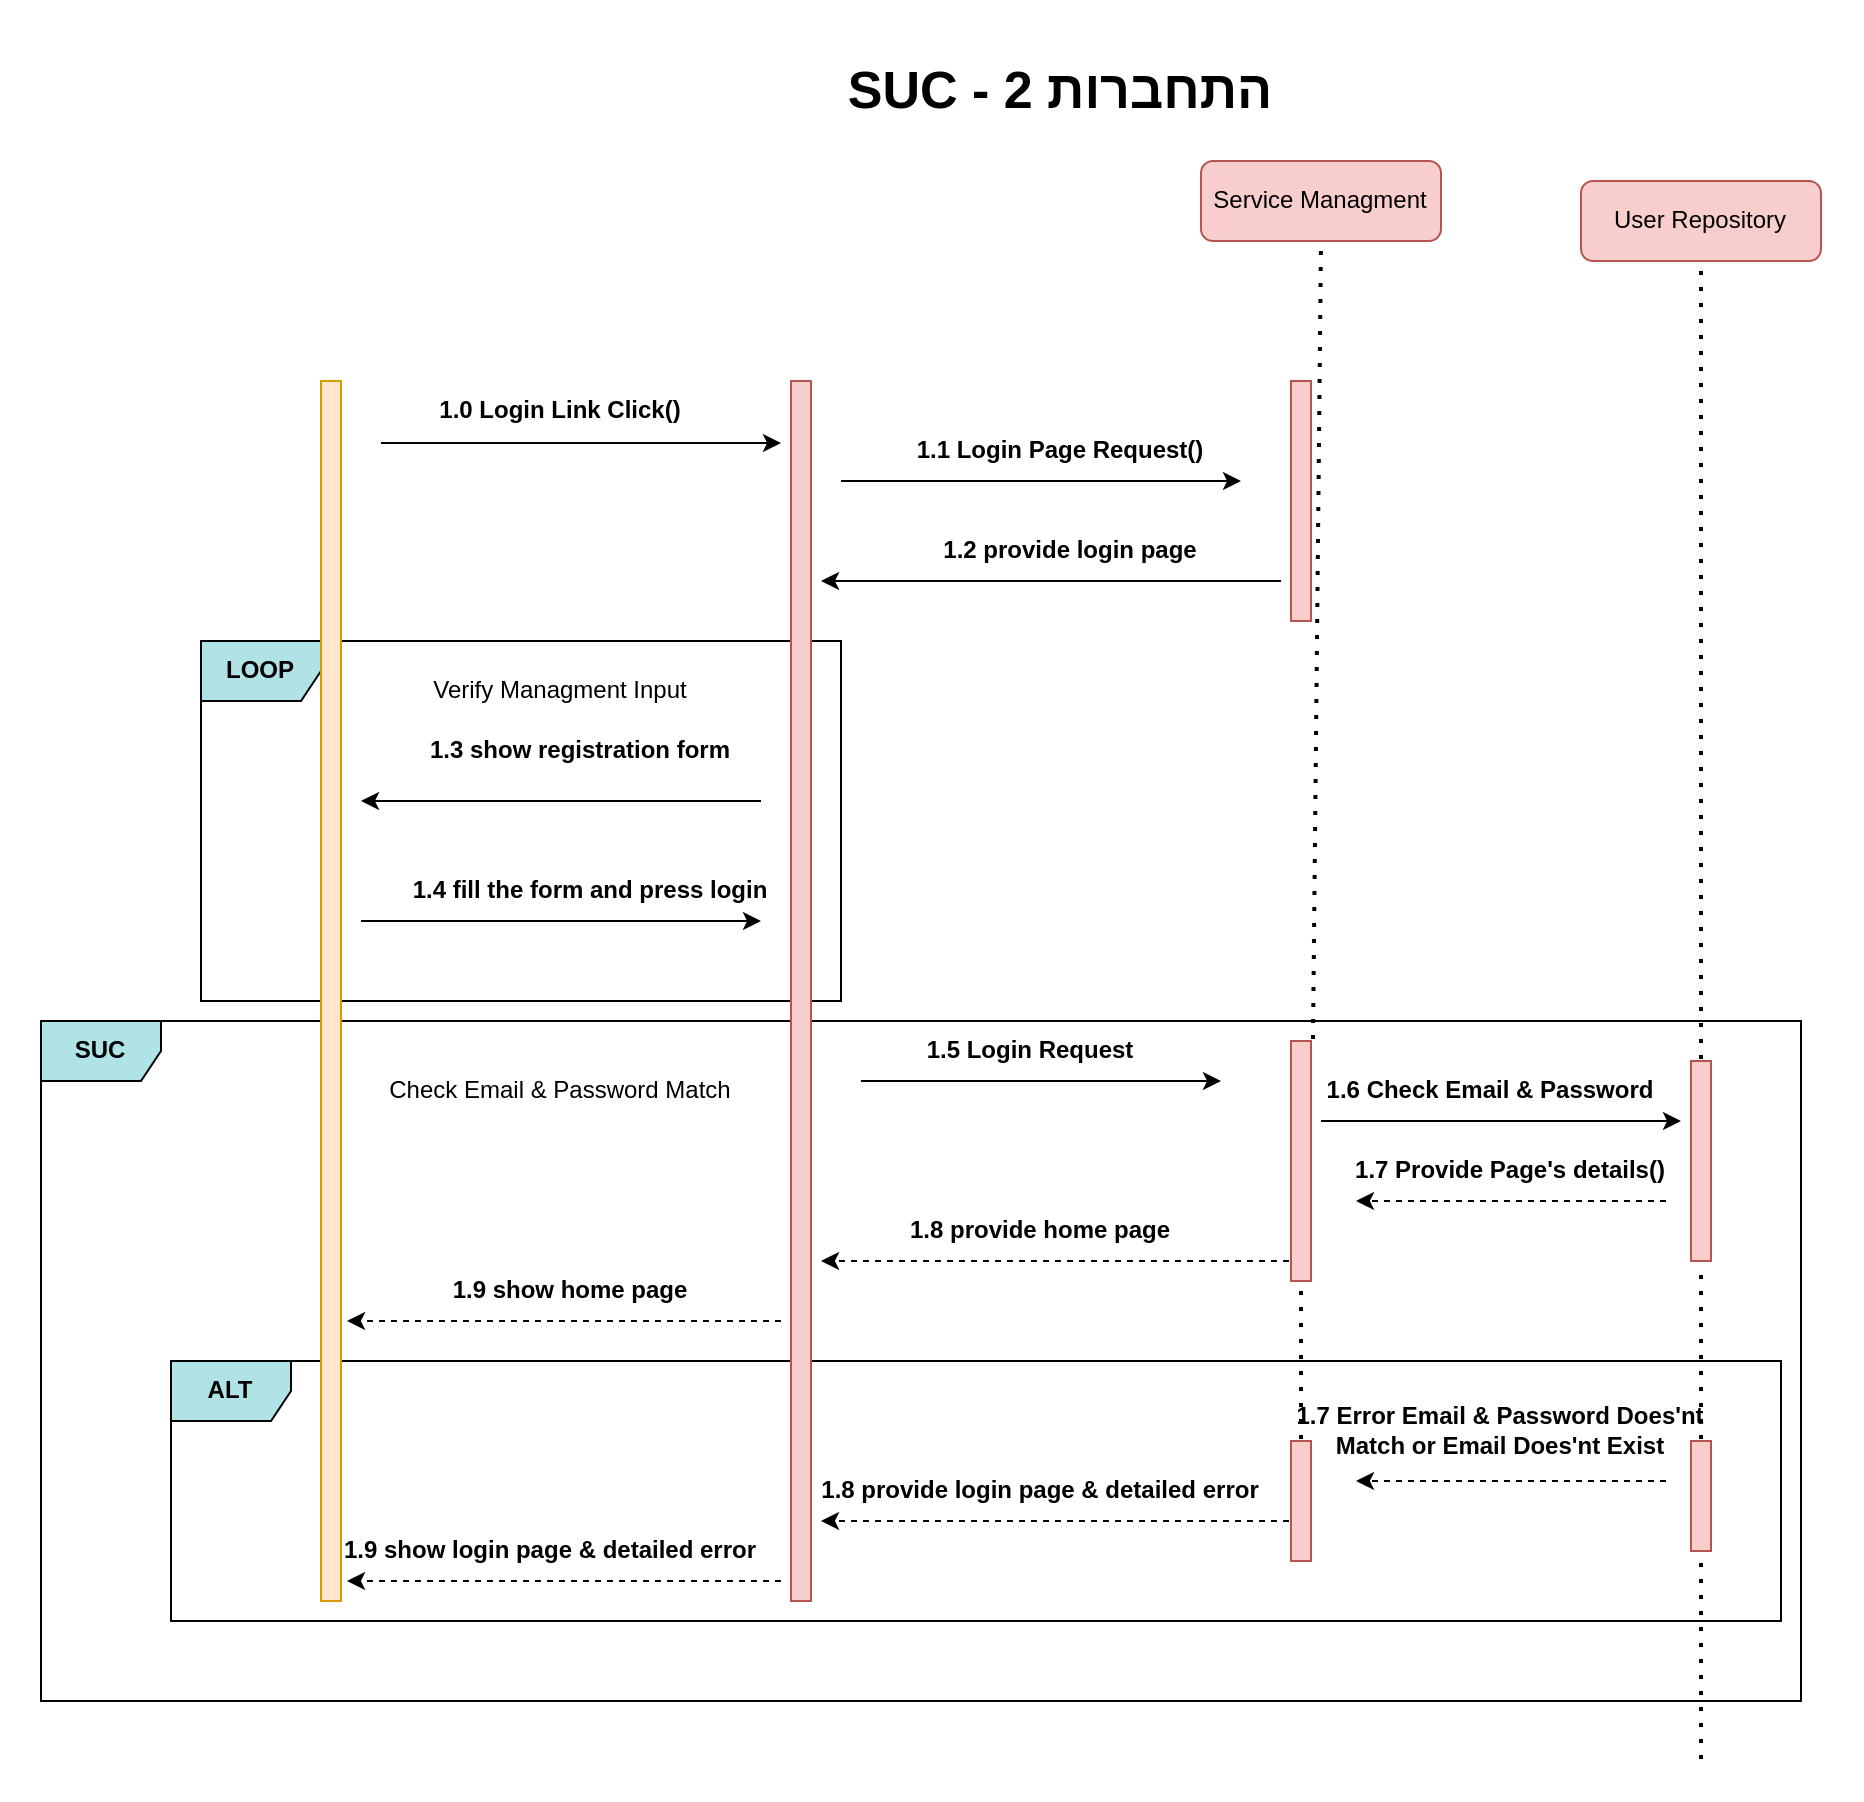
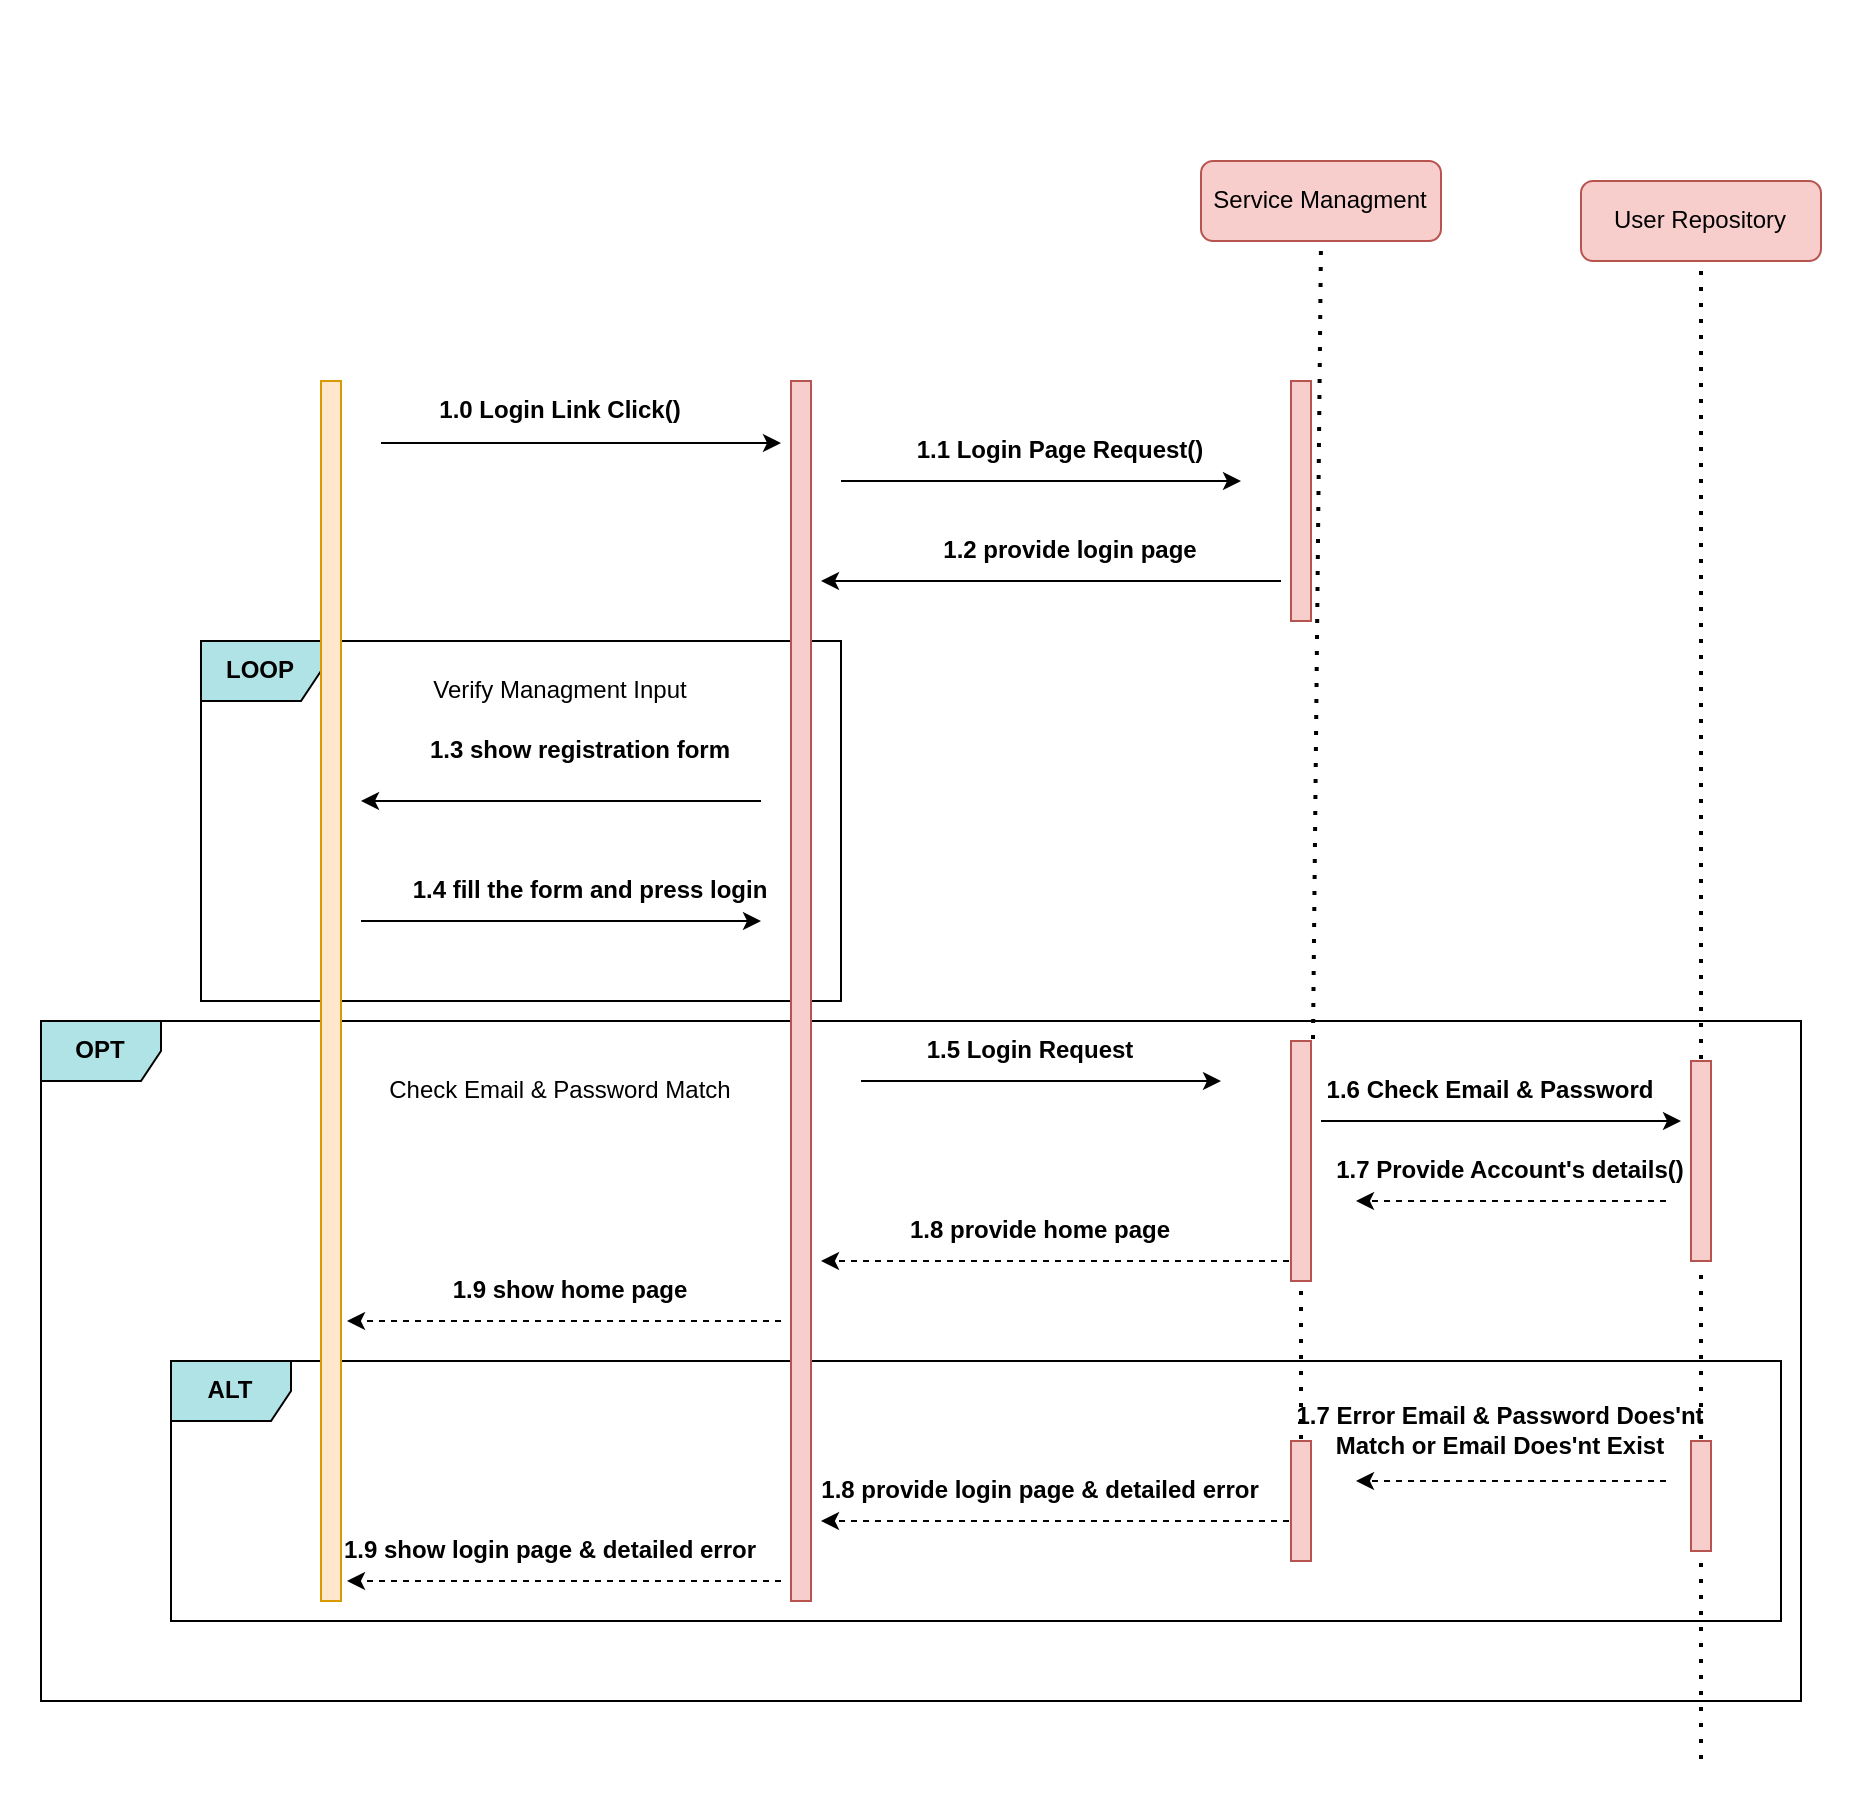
node "SUC - 2 התחברות": removed
node "SUC": label "SUC" -> "OPT"
node "1.7 Provide Page's details()": label "1.7 Provide Page's details()" -> "1.7 Provide Account's details()"
